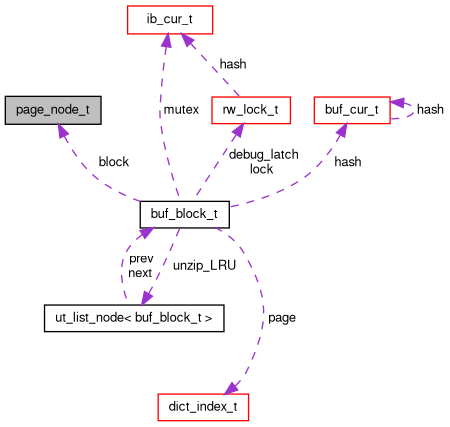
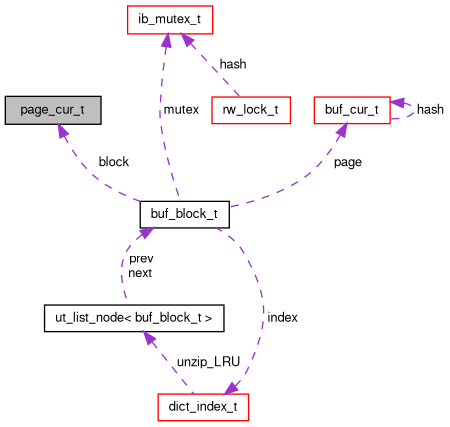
node "ib_cur_t": label "ib_cur_t" -> "ib_mutex_t"
node "page_node_t": label "page_node_t" -> "page_cur_t"
edge "buf_block_t" -> "buf_cur_t": label " hash" -> " page"
edge "buf_block_t" -> "rw_lock_t": removed, label "debug_latch lock"
edge "buf_block_t" -> "ut_list_node< buf_block_t >": now "dict_index_t" -> "ut_list_node< buf_block_t >"
edge "buf_block_t" -> "dict_index_t": label " page" -> " index"
